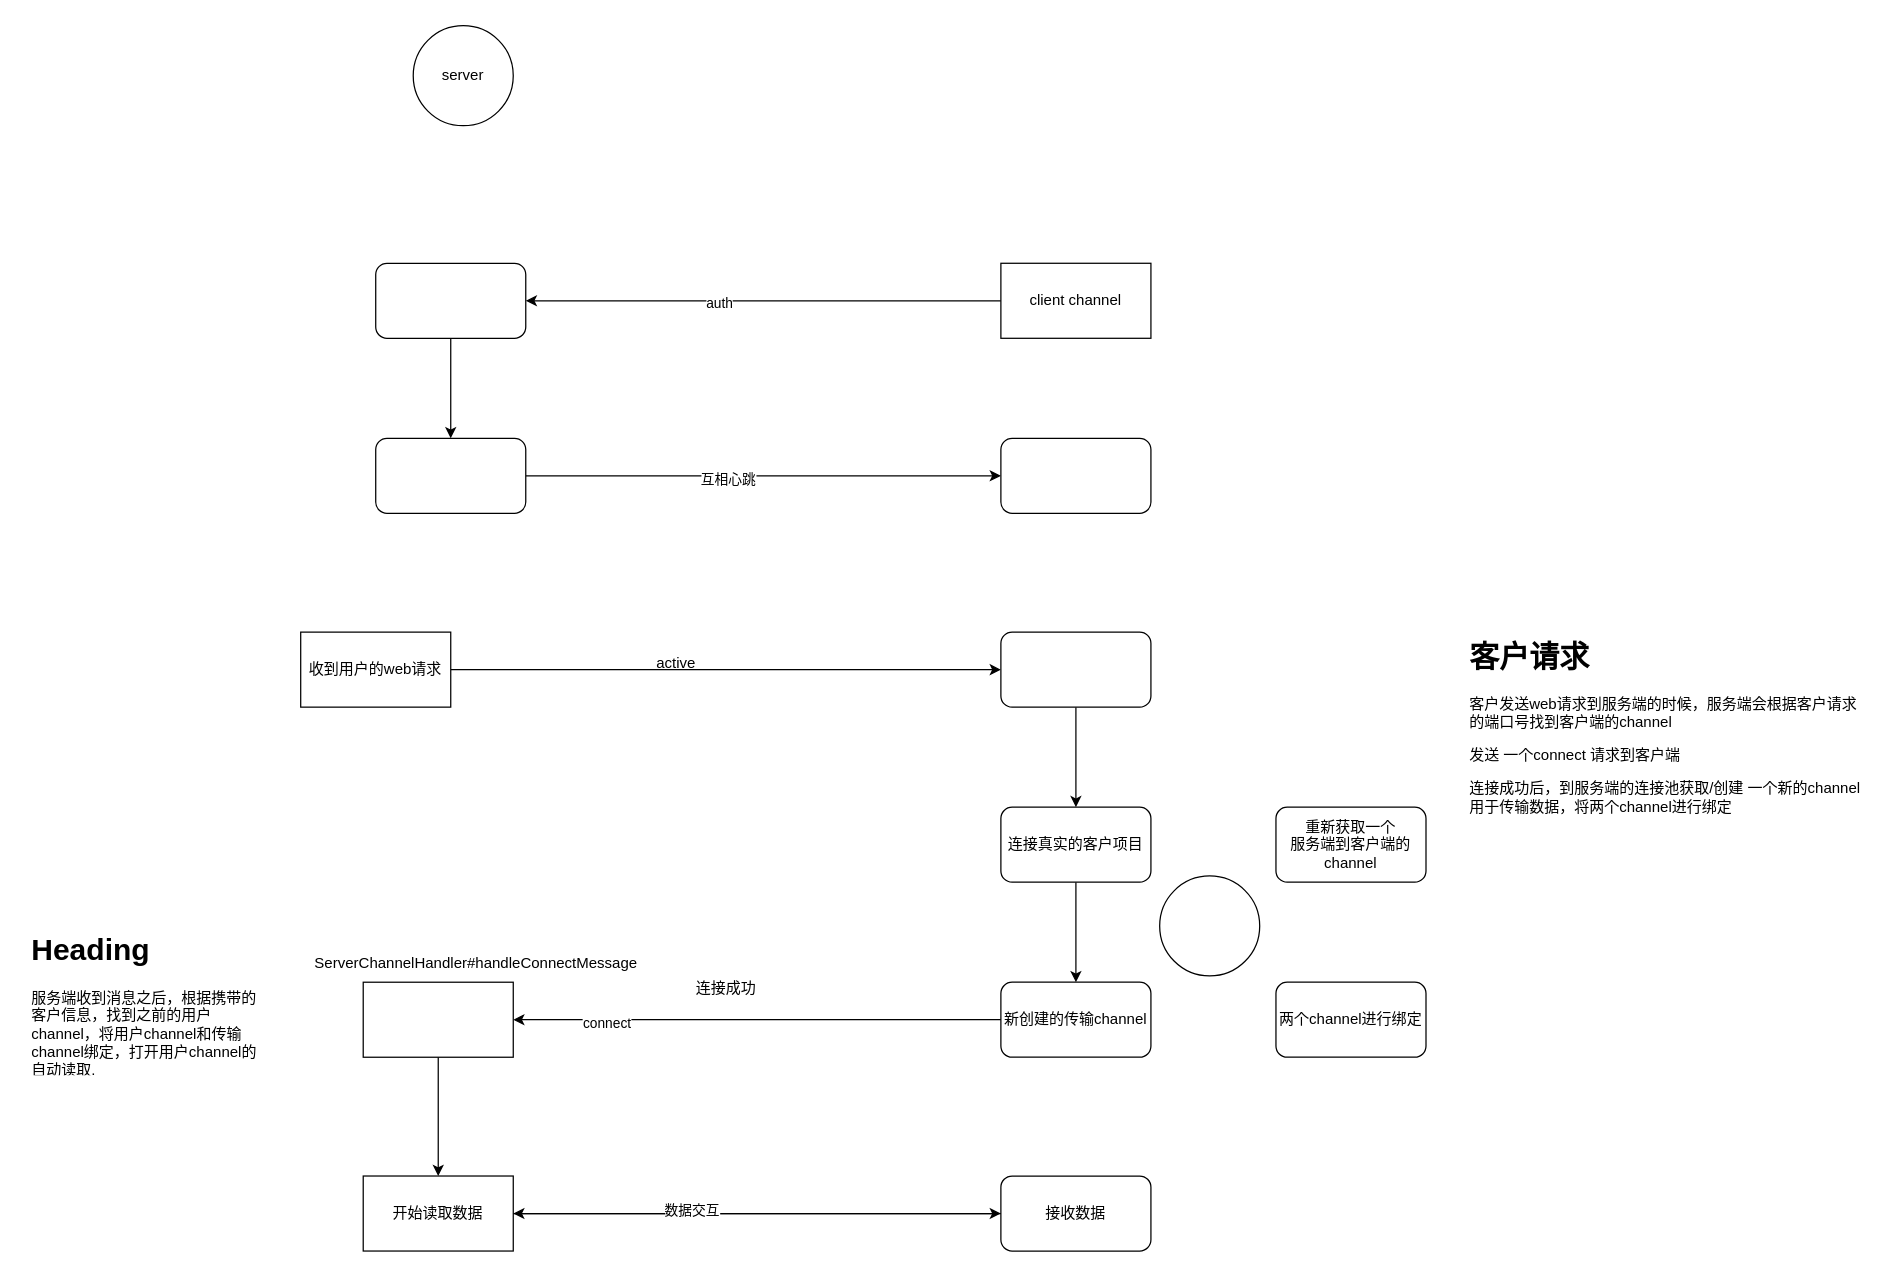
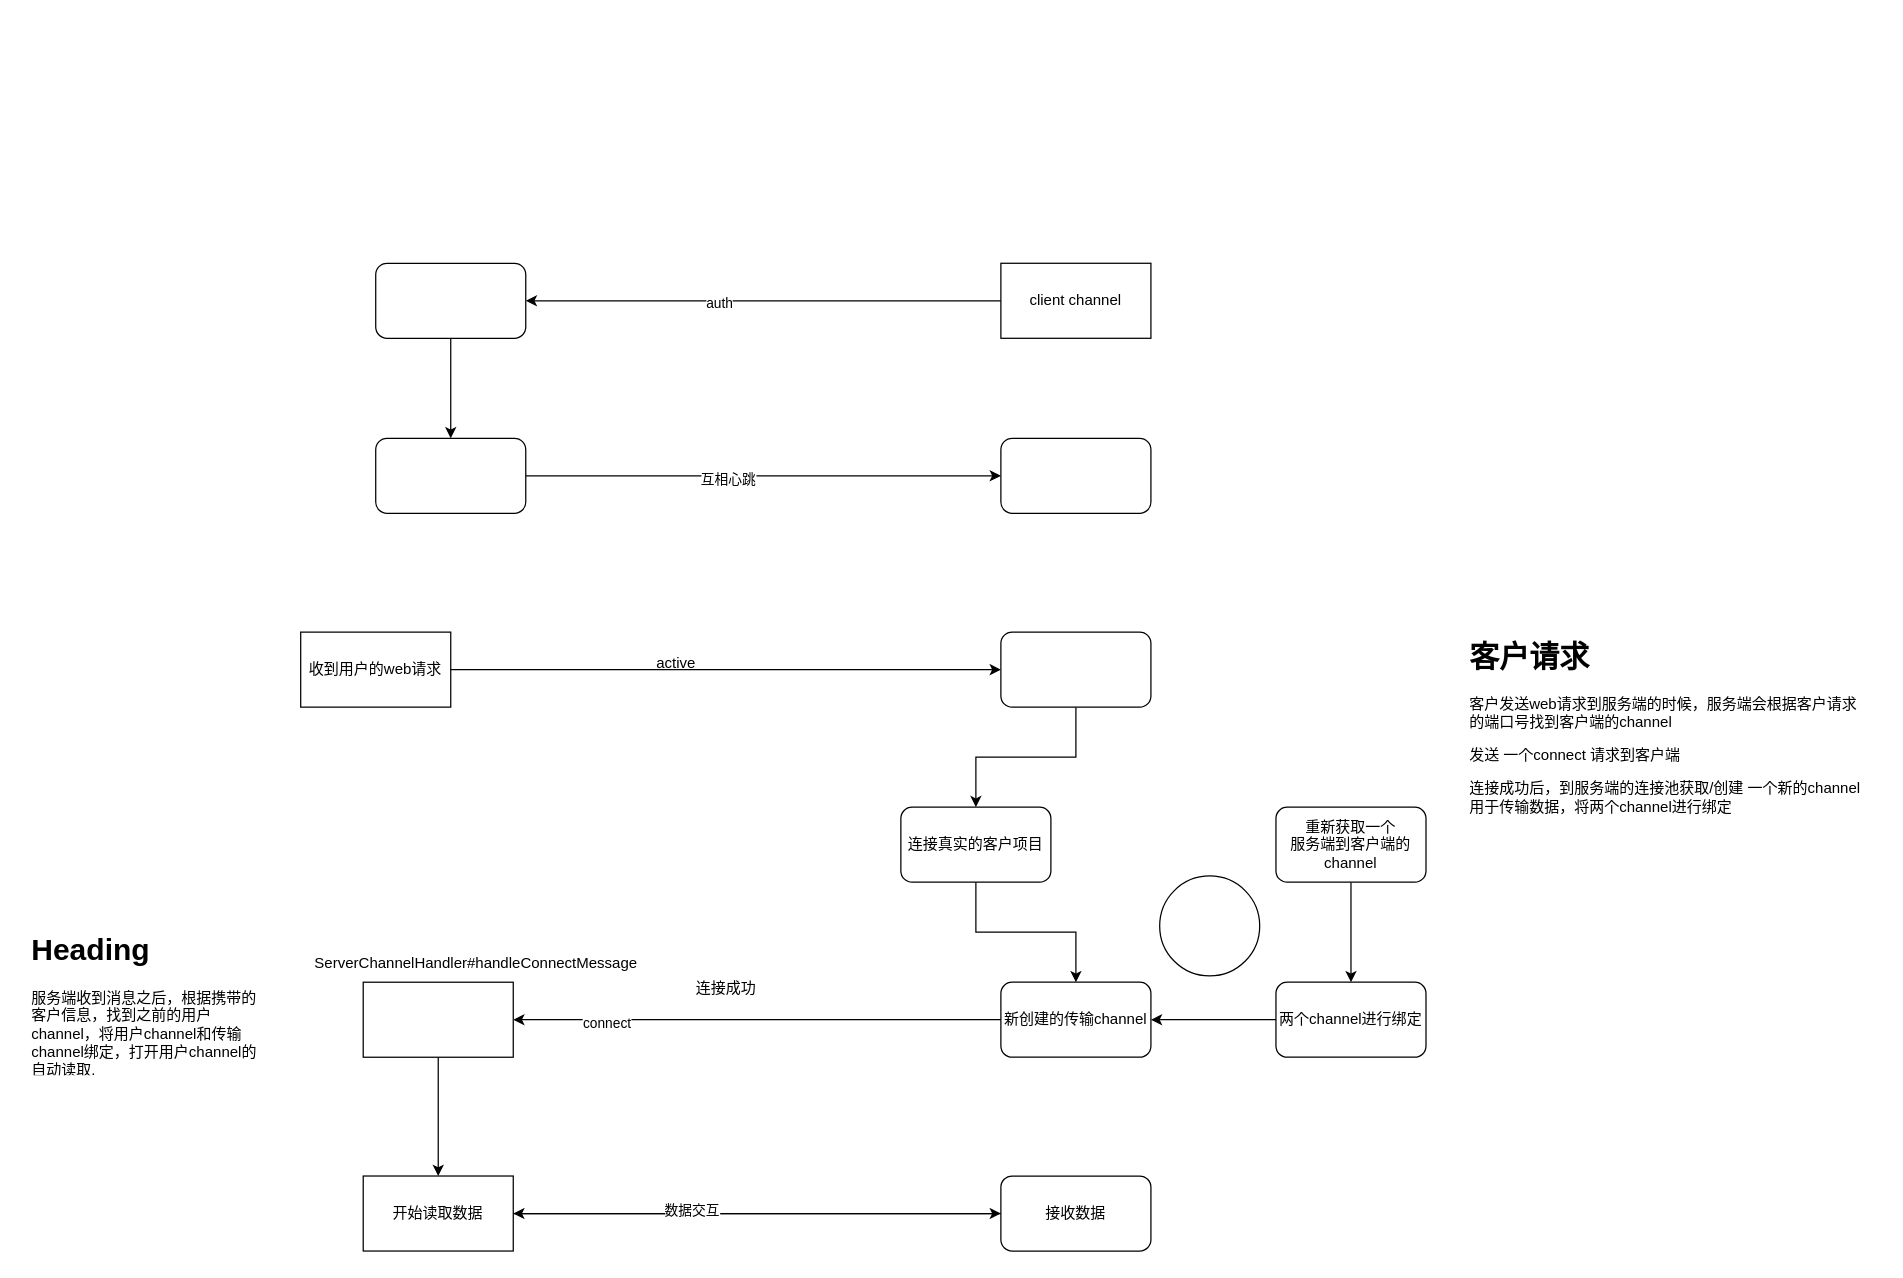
node "server": removed
node "连接真实的客户项目": moved (1076, 844) -> (976, 844)
edge "重新获取一个 服务端到客户端的channel" -> "两个channel进行绑定": added
edge "两个channel进行绑定" -> "新创建的传输channel": added
